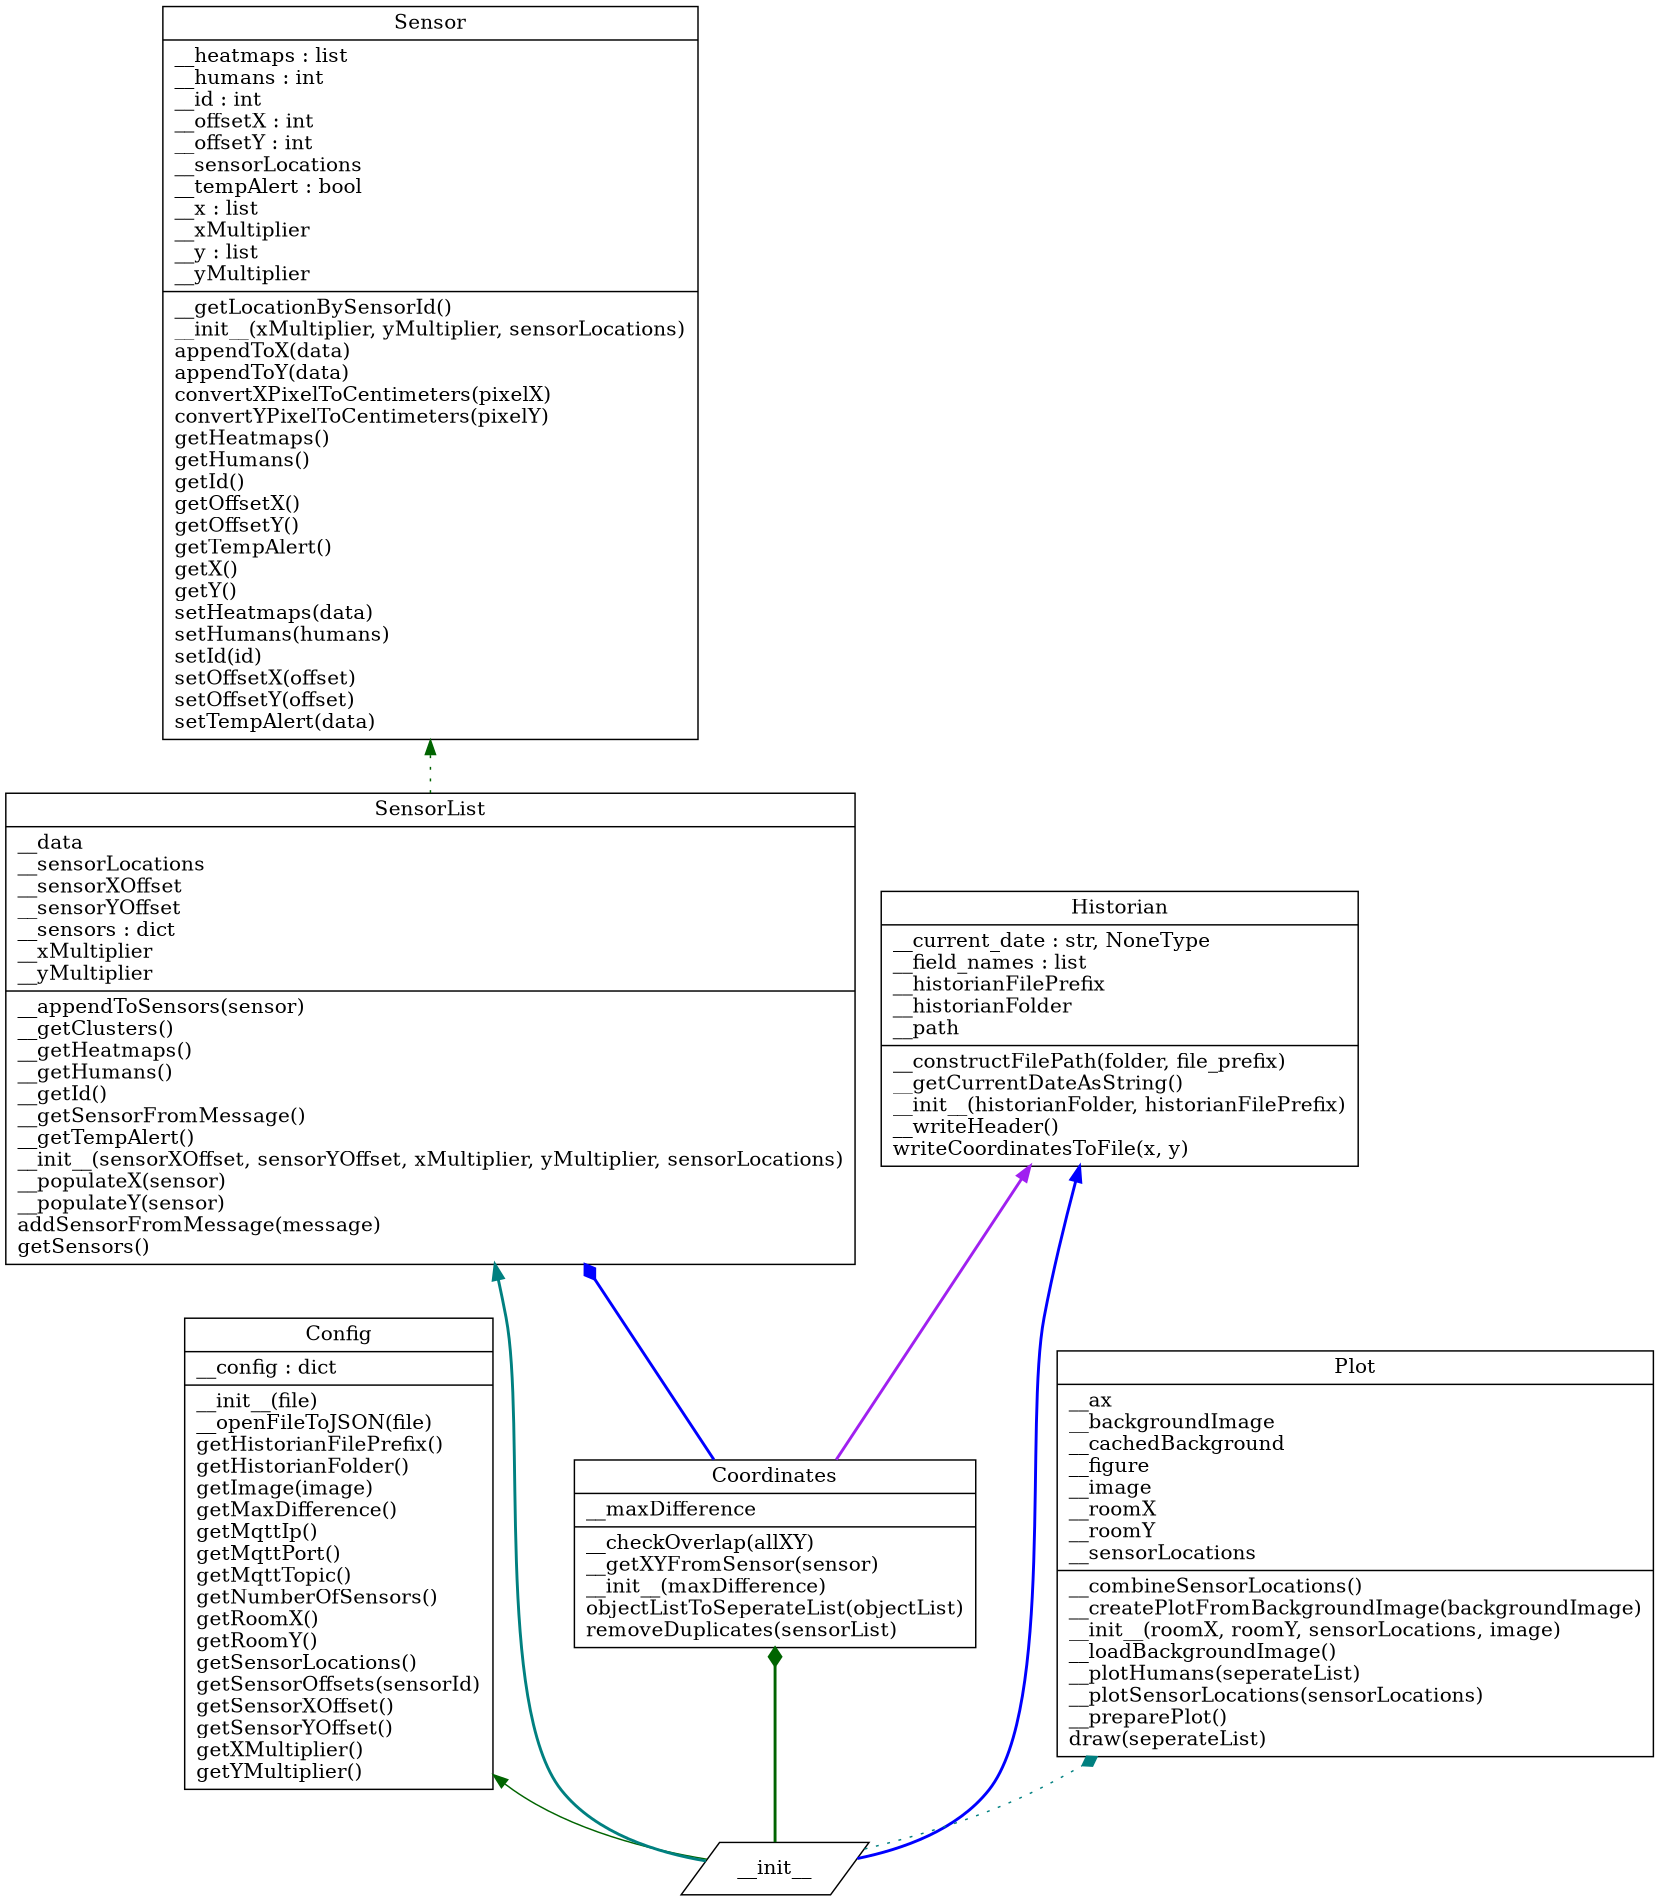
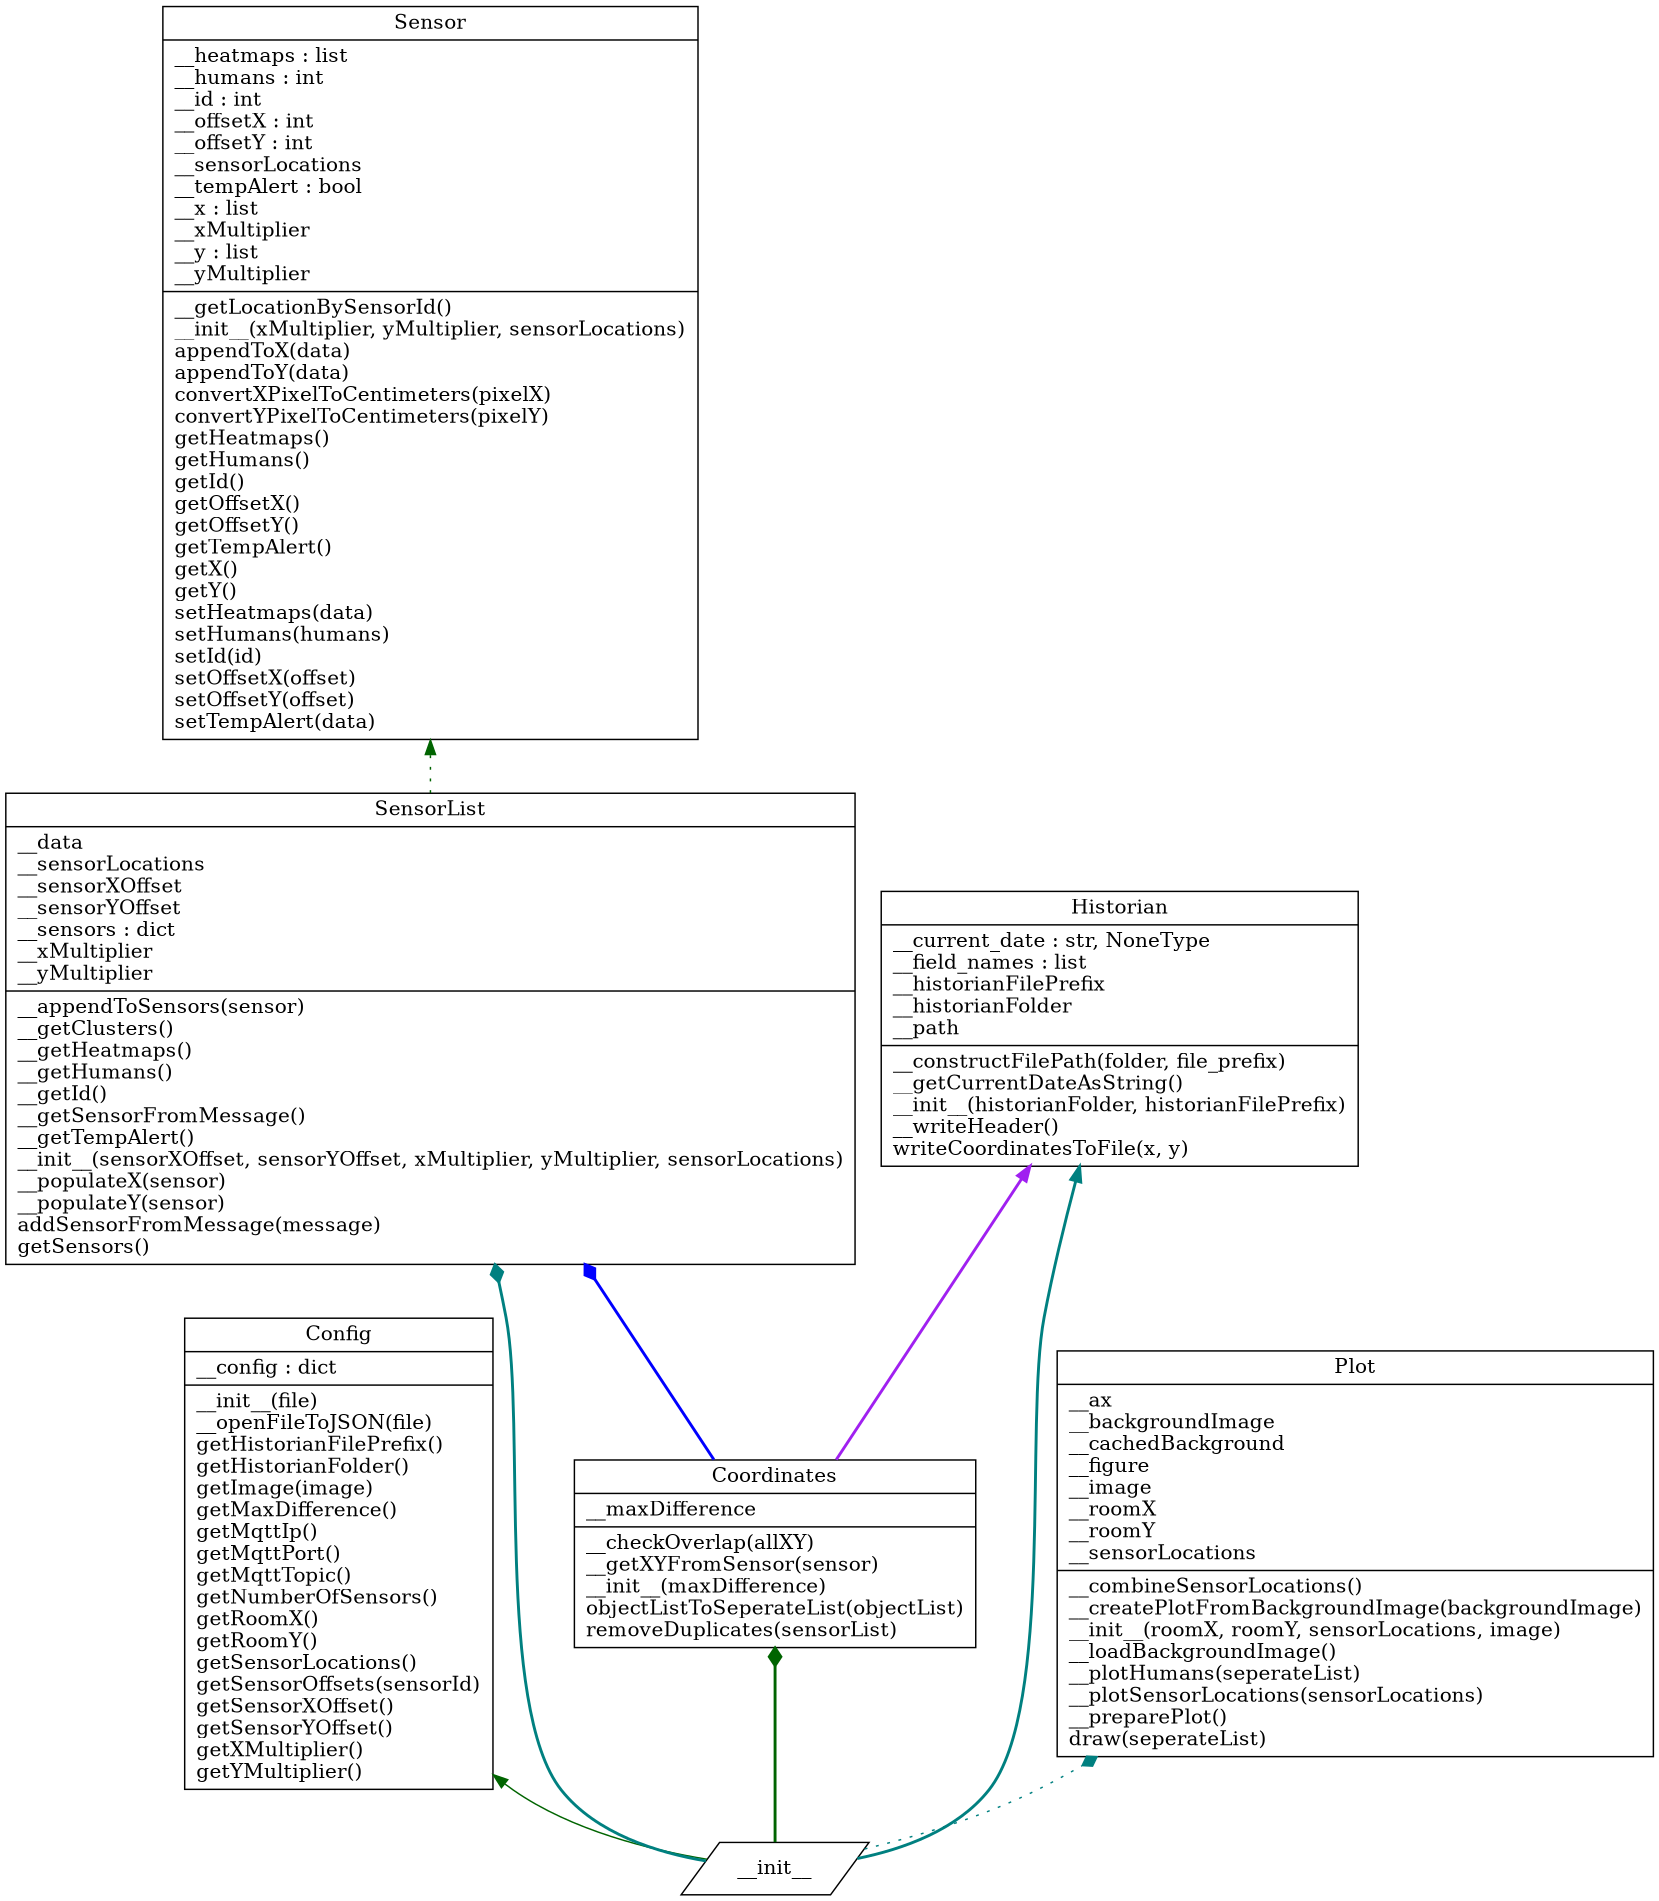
edge "__init__" -> "Historian": color blue -> teal
edge "__init__" -> "SensorList": arrowhead normal -> diamond
